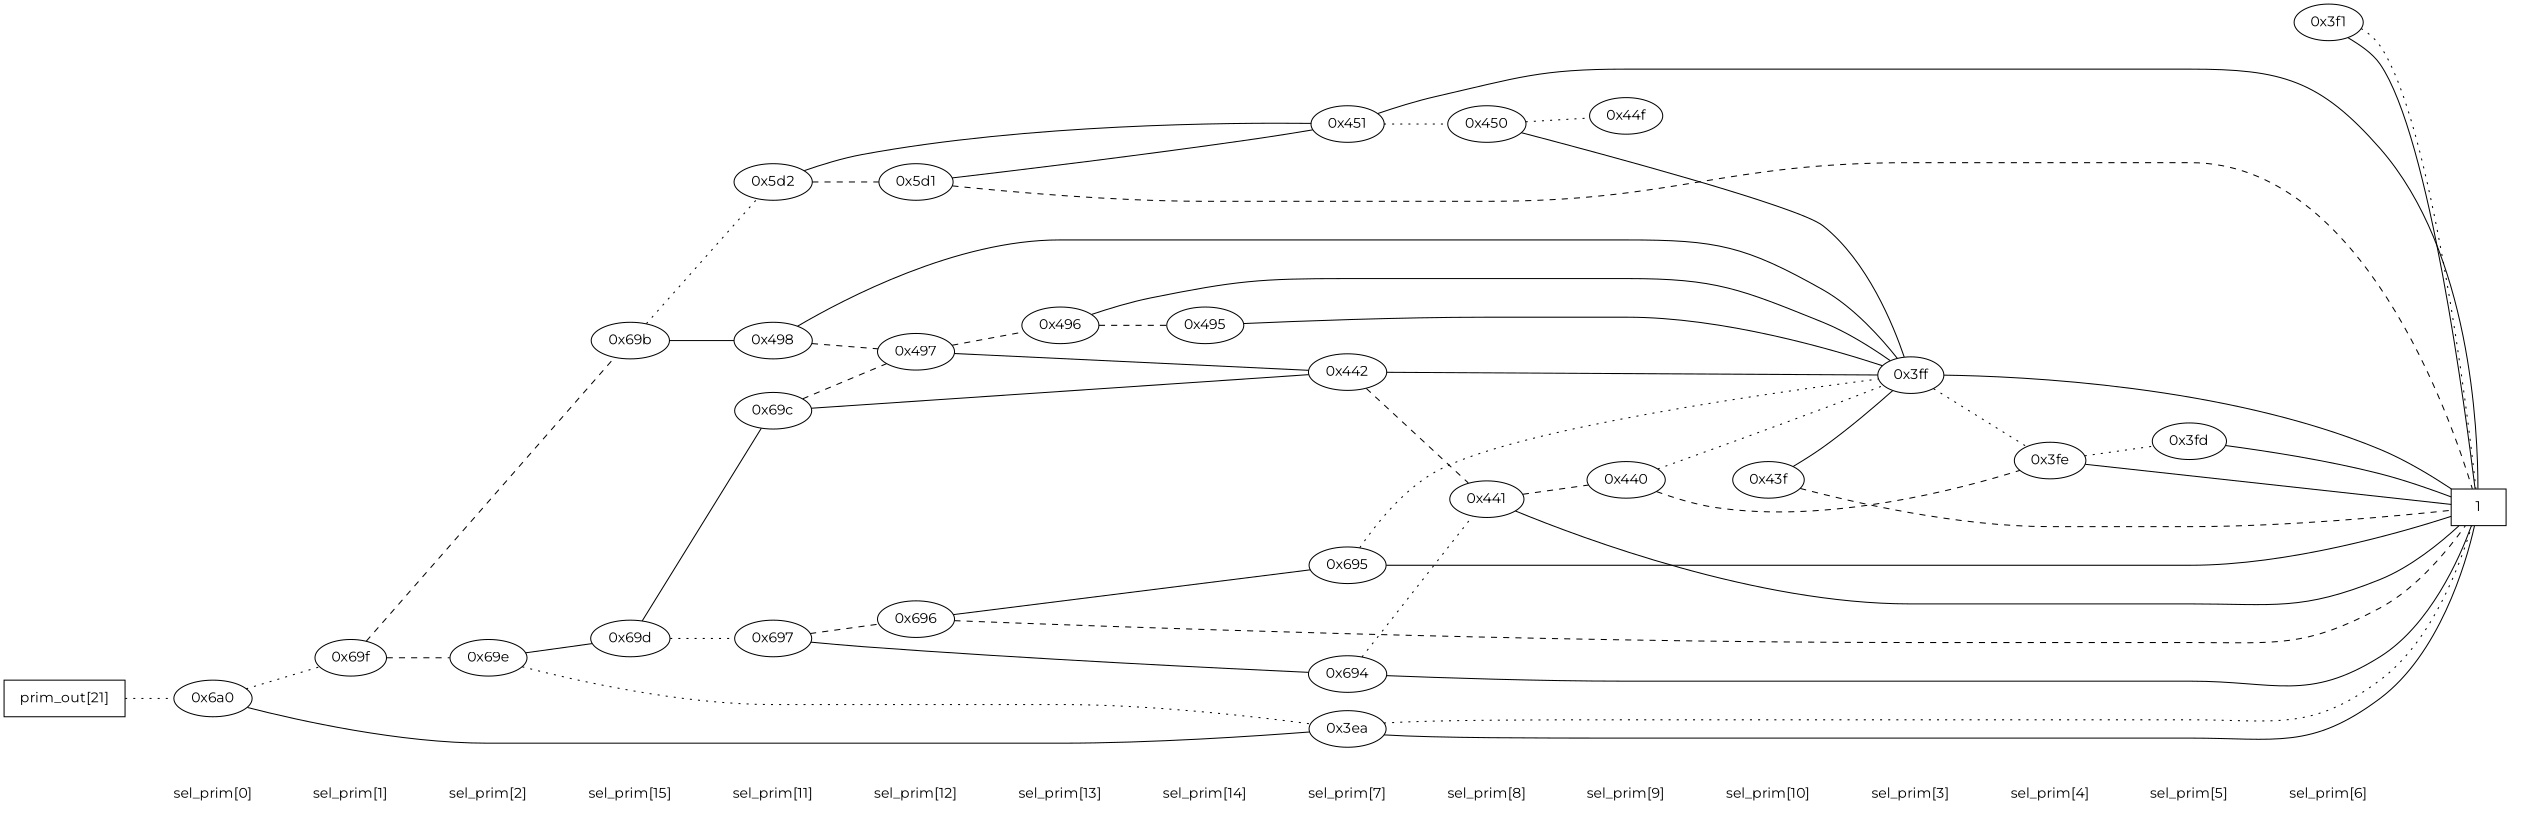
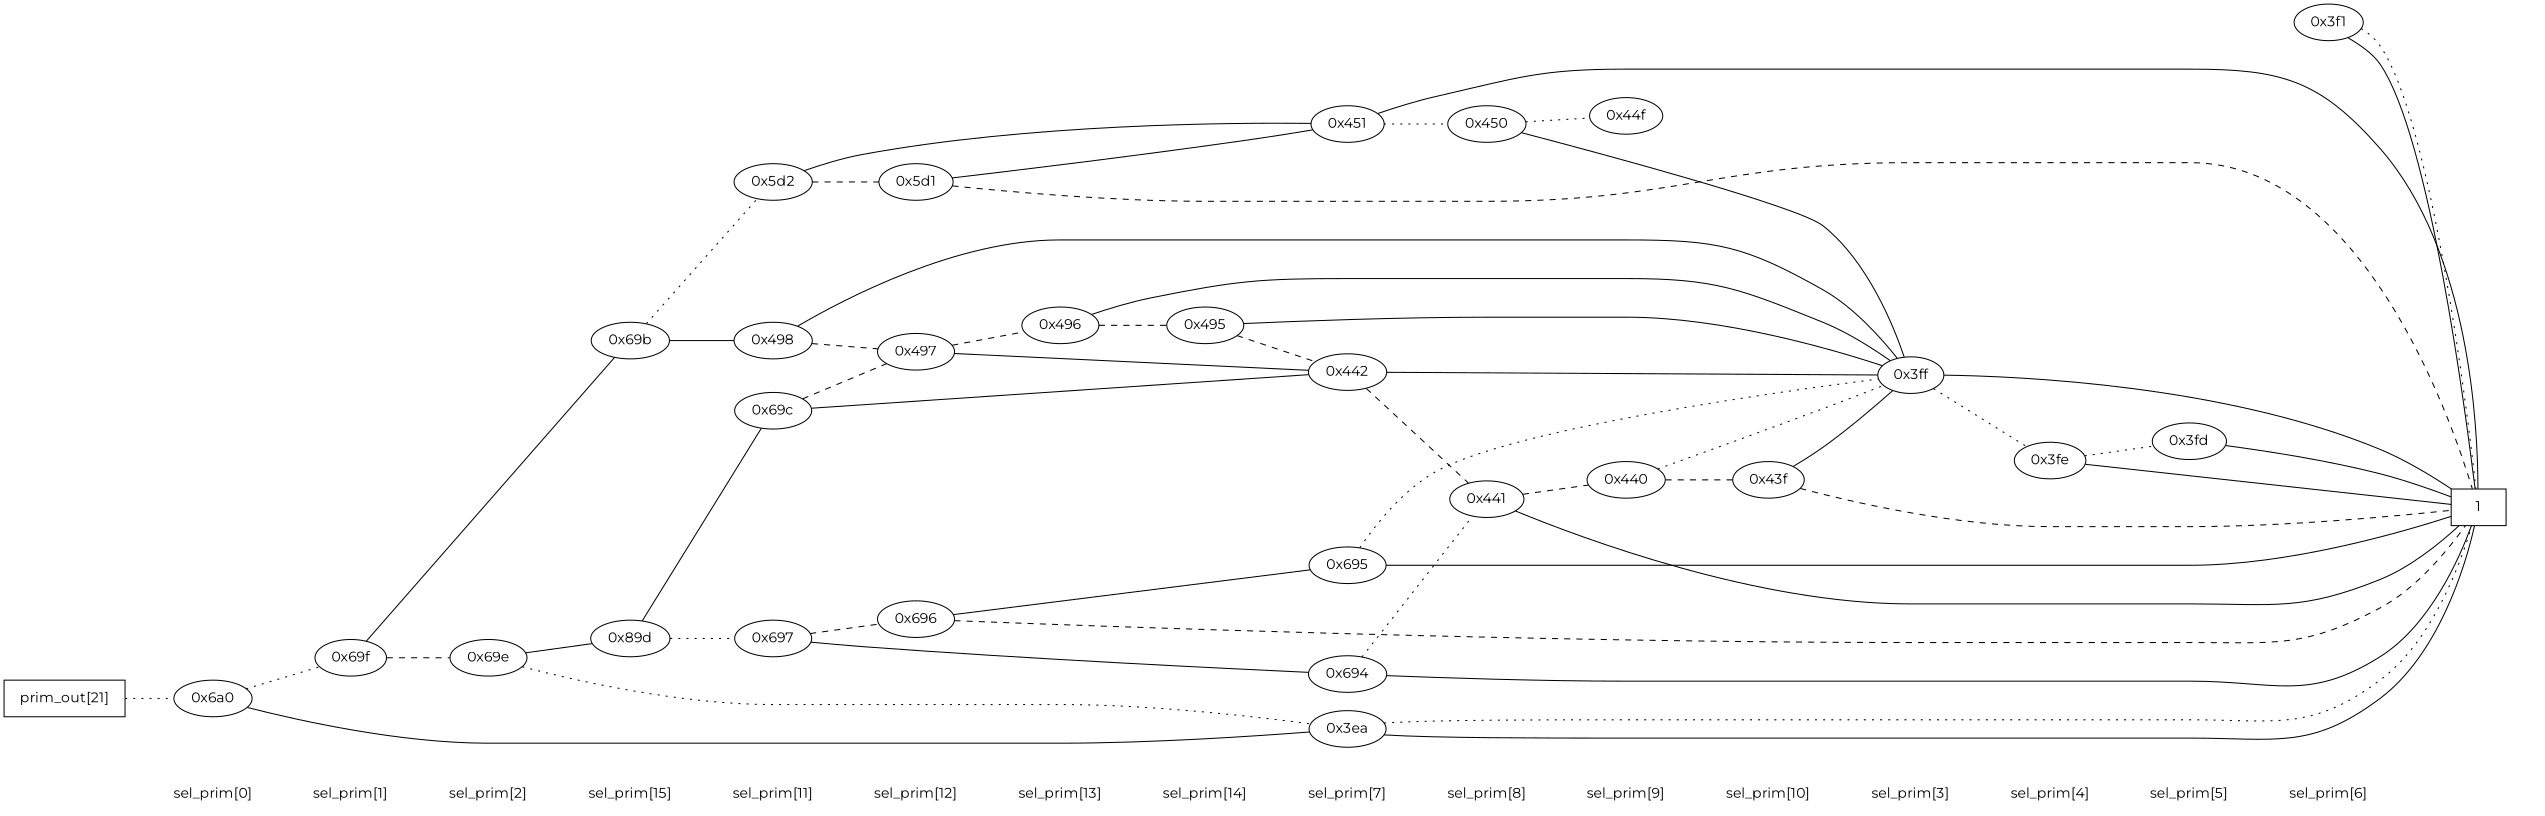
edge "0x495" -- "0x442": added
edge "0x69b" -- "0x69f": style dashed -> solid
edge "0x3fe" -- "0x440": now "0x43f" -- "0x440"
node "0x69d": label "0x69d" -> "0x89d"
